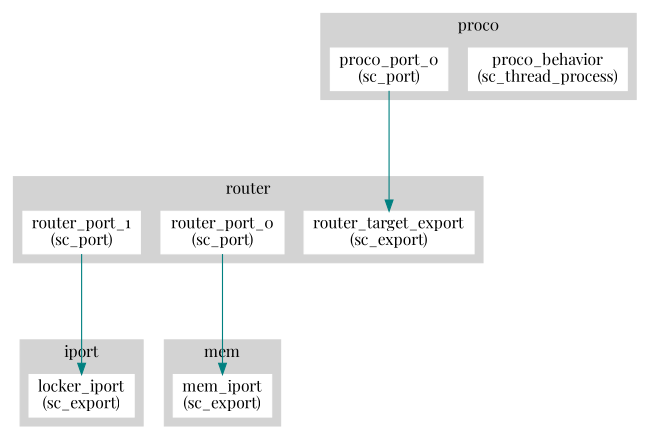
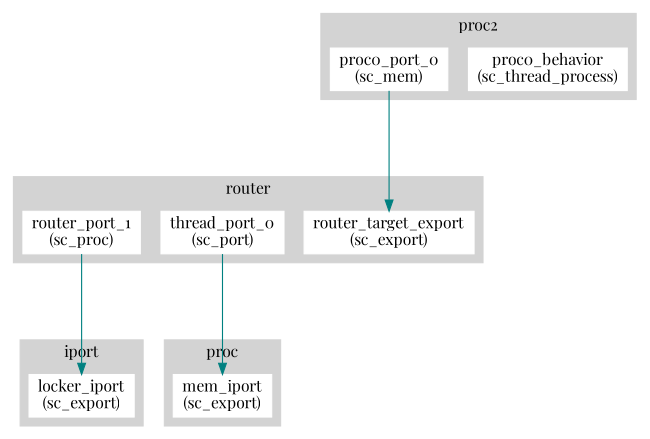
cluster "proc0": label "proc0" -> "proc2"
node "proc0_port_0 (sc_port)": label "proc0_port_0 (sc_port)" -> "proc0_port_0 (sc_mem)"
node "router_port_1 (sc_port)": label "router_port_1 (sc_port)" -> "router_port_1 (sc_proc)"
node "router_port_0 (sc_port)": label "router_port_0 (sc_port)" -> "thread_port_0 (sc_port)"
cluster "mem": label "mem" -> "proc"
